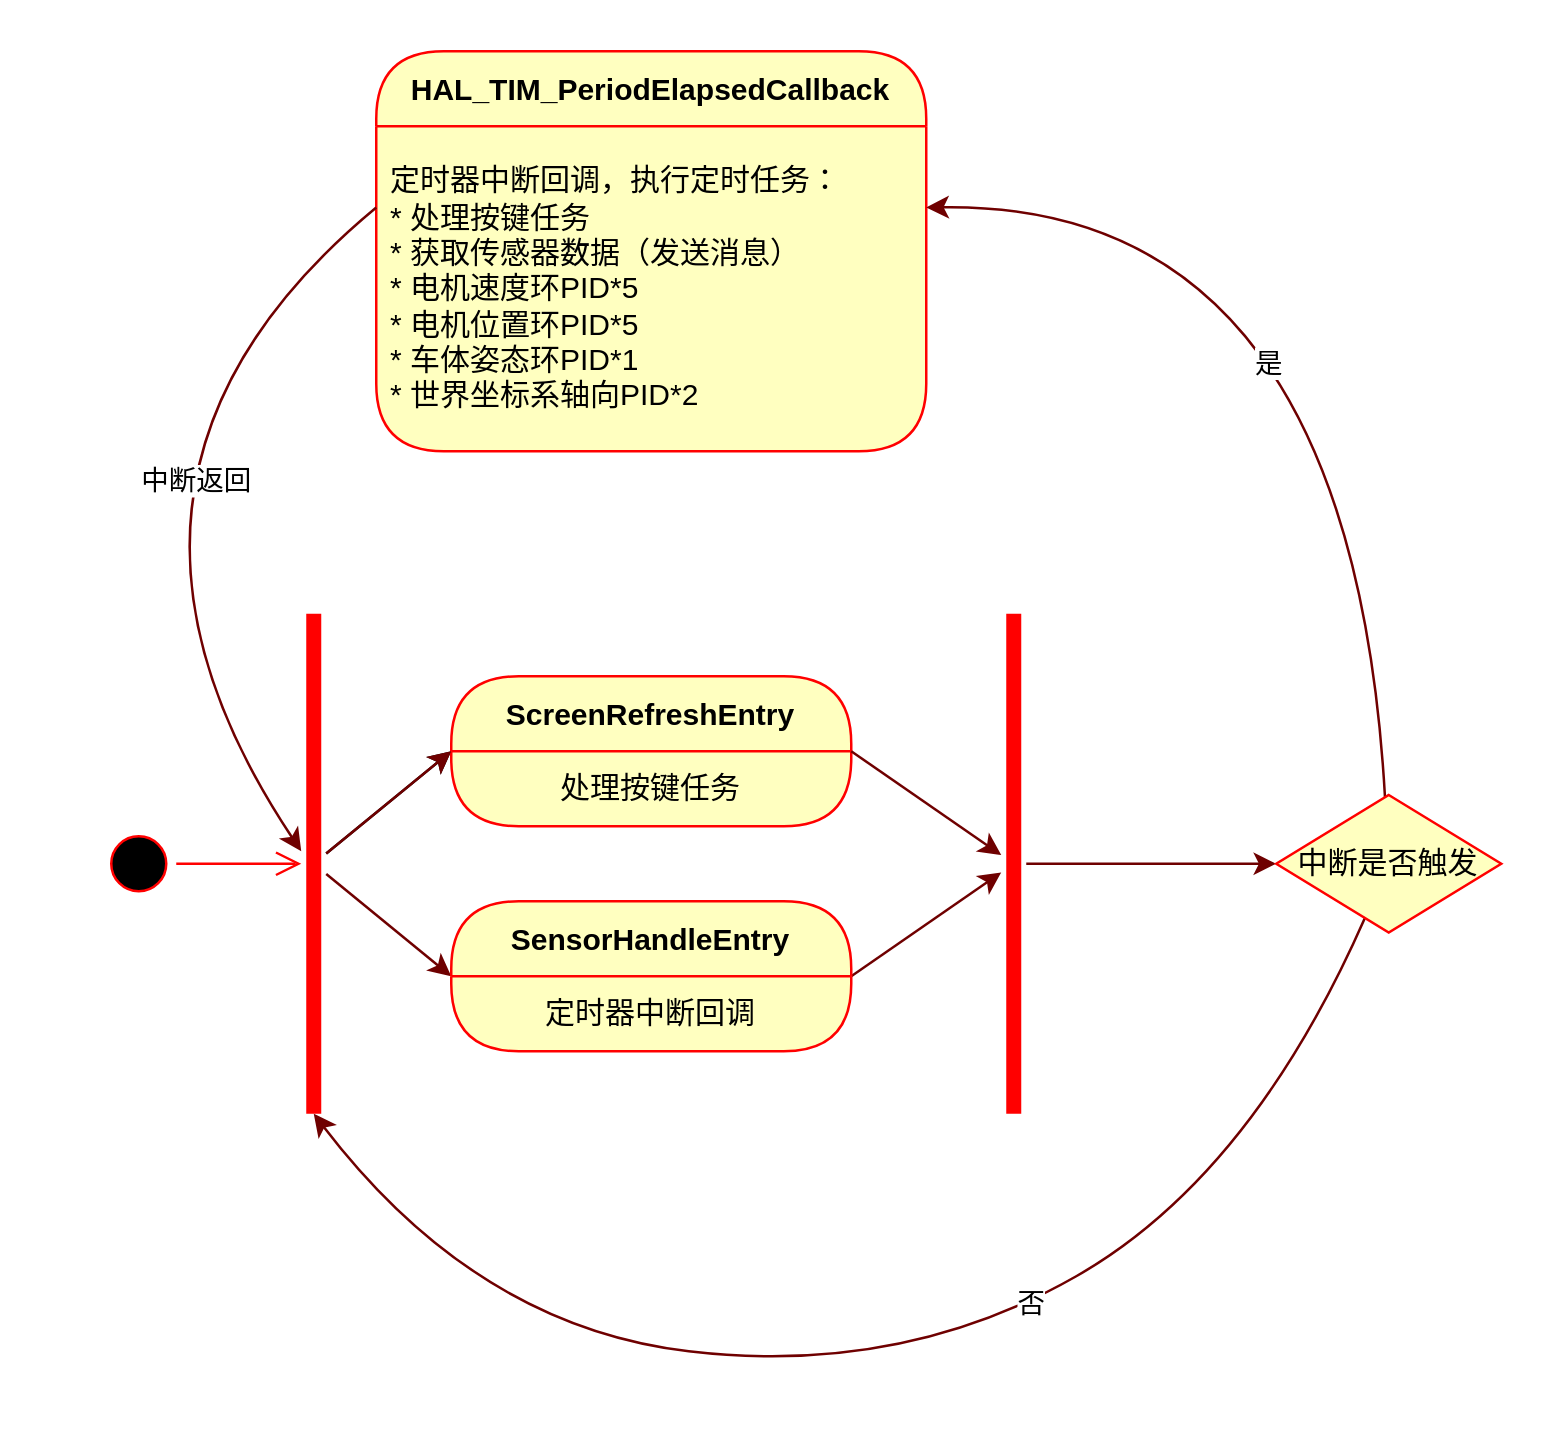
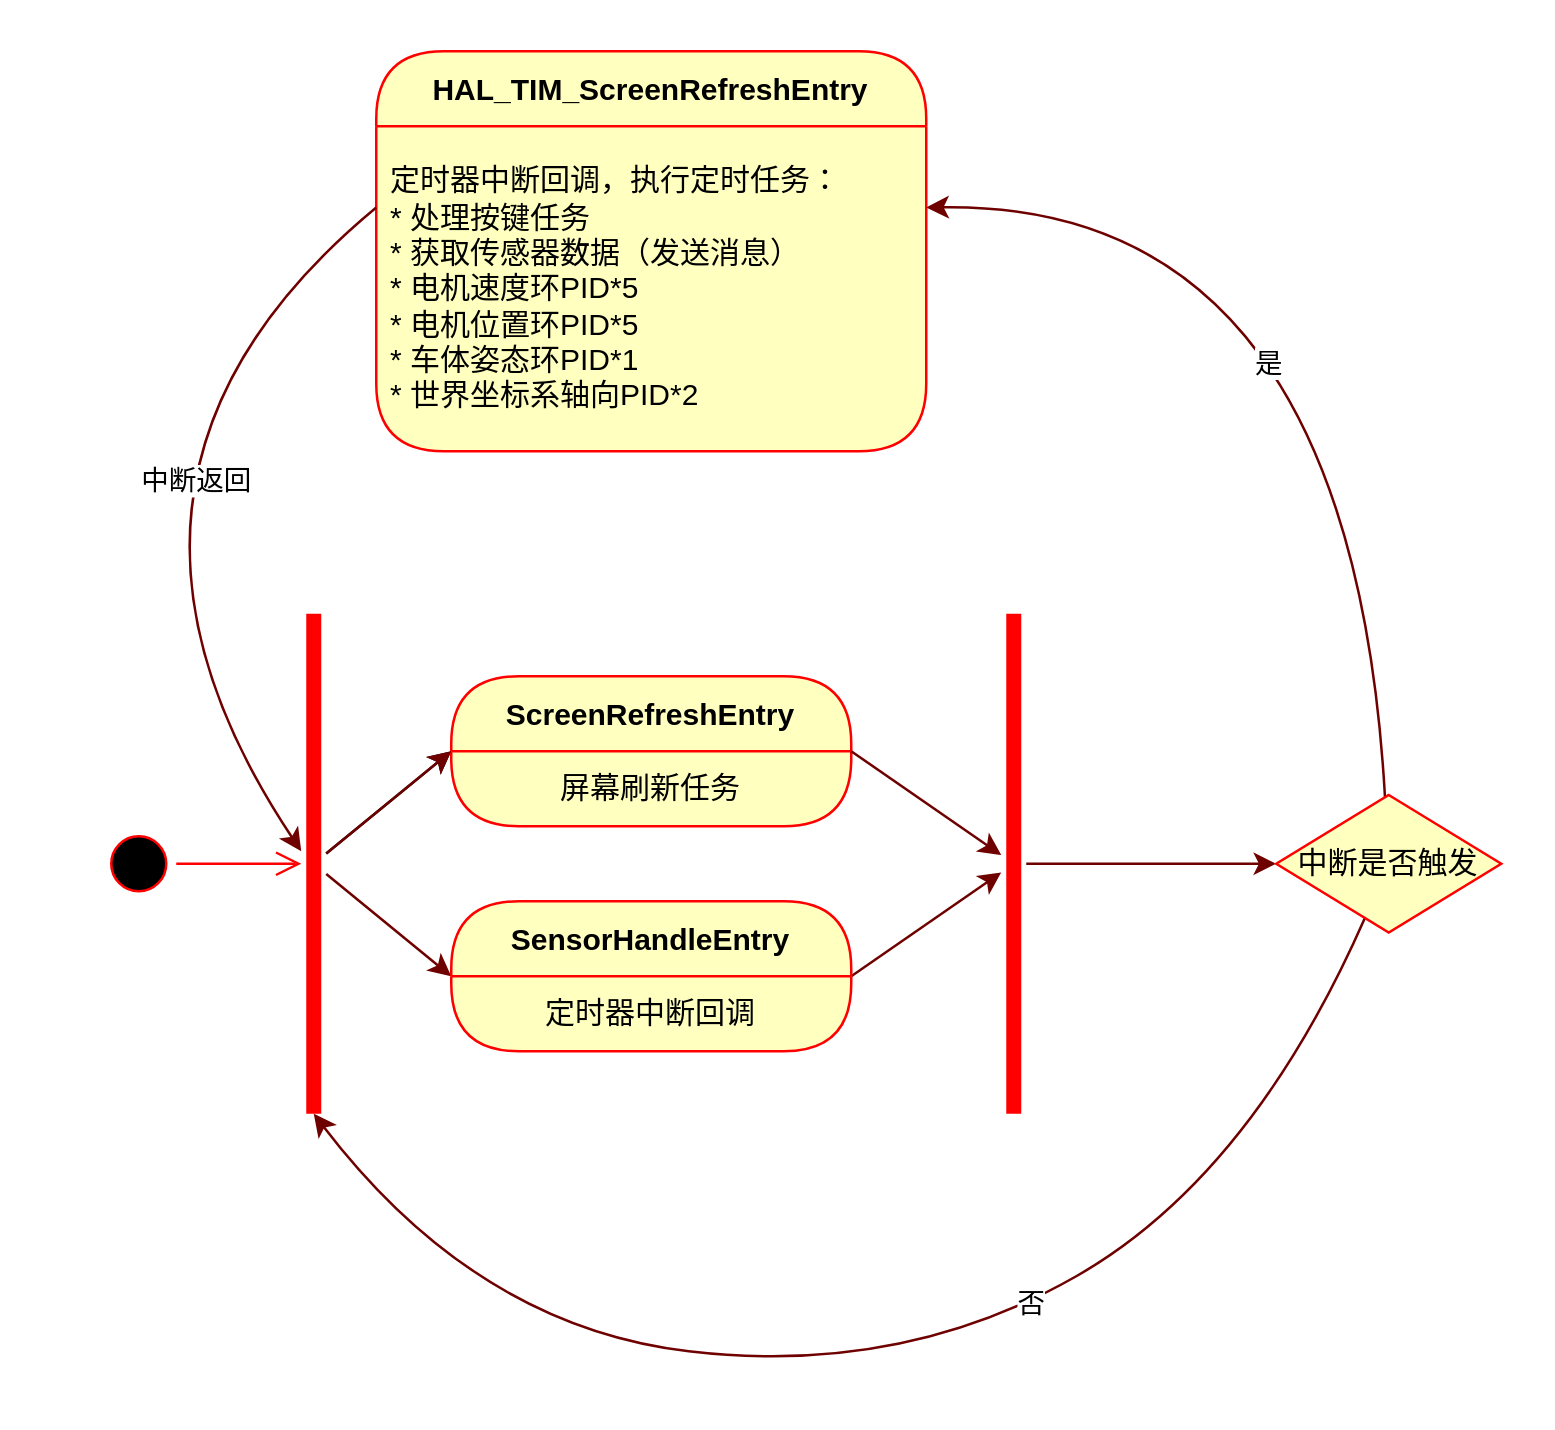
node "HAL_TIM_PeriodElapsedCallback": label "HAL_TIM_PeriodElapsedCallback" -> "HAL_TIM_ScreenRefreshEntry"
node "处理按键任务": label "处理按键任务" -> "屏幕刷新任务"
